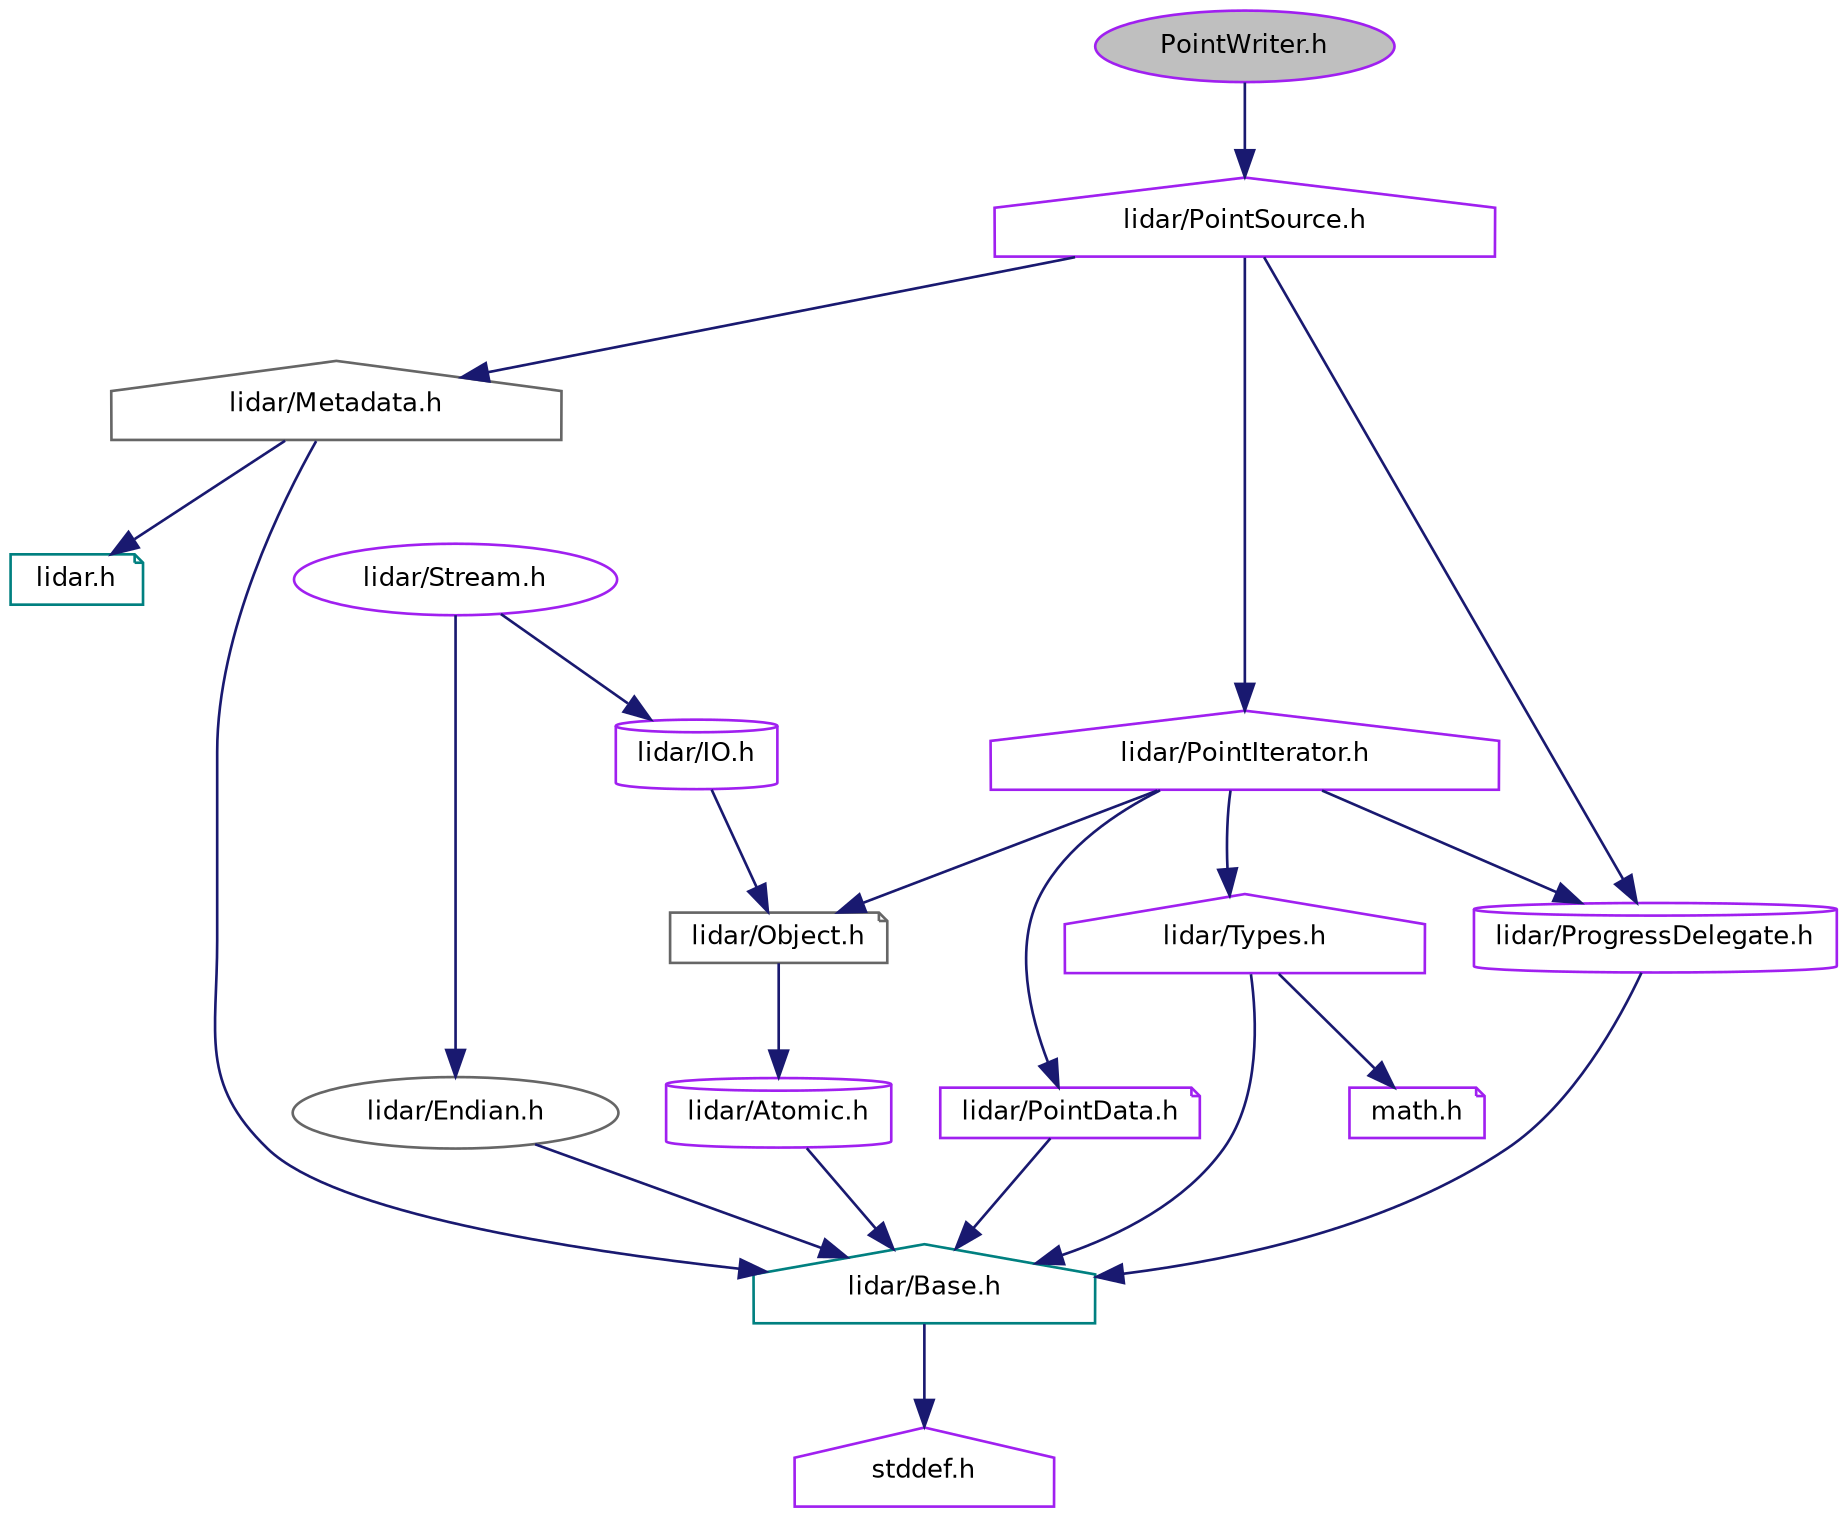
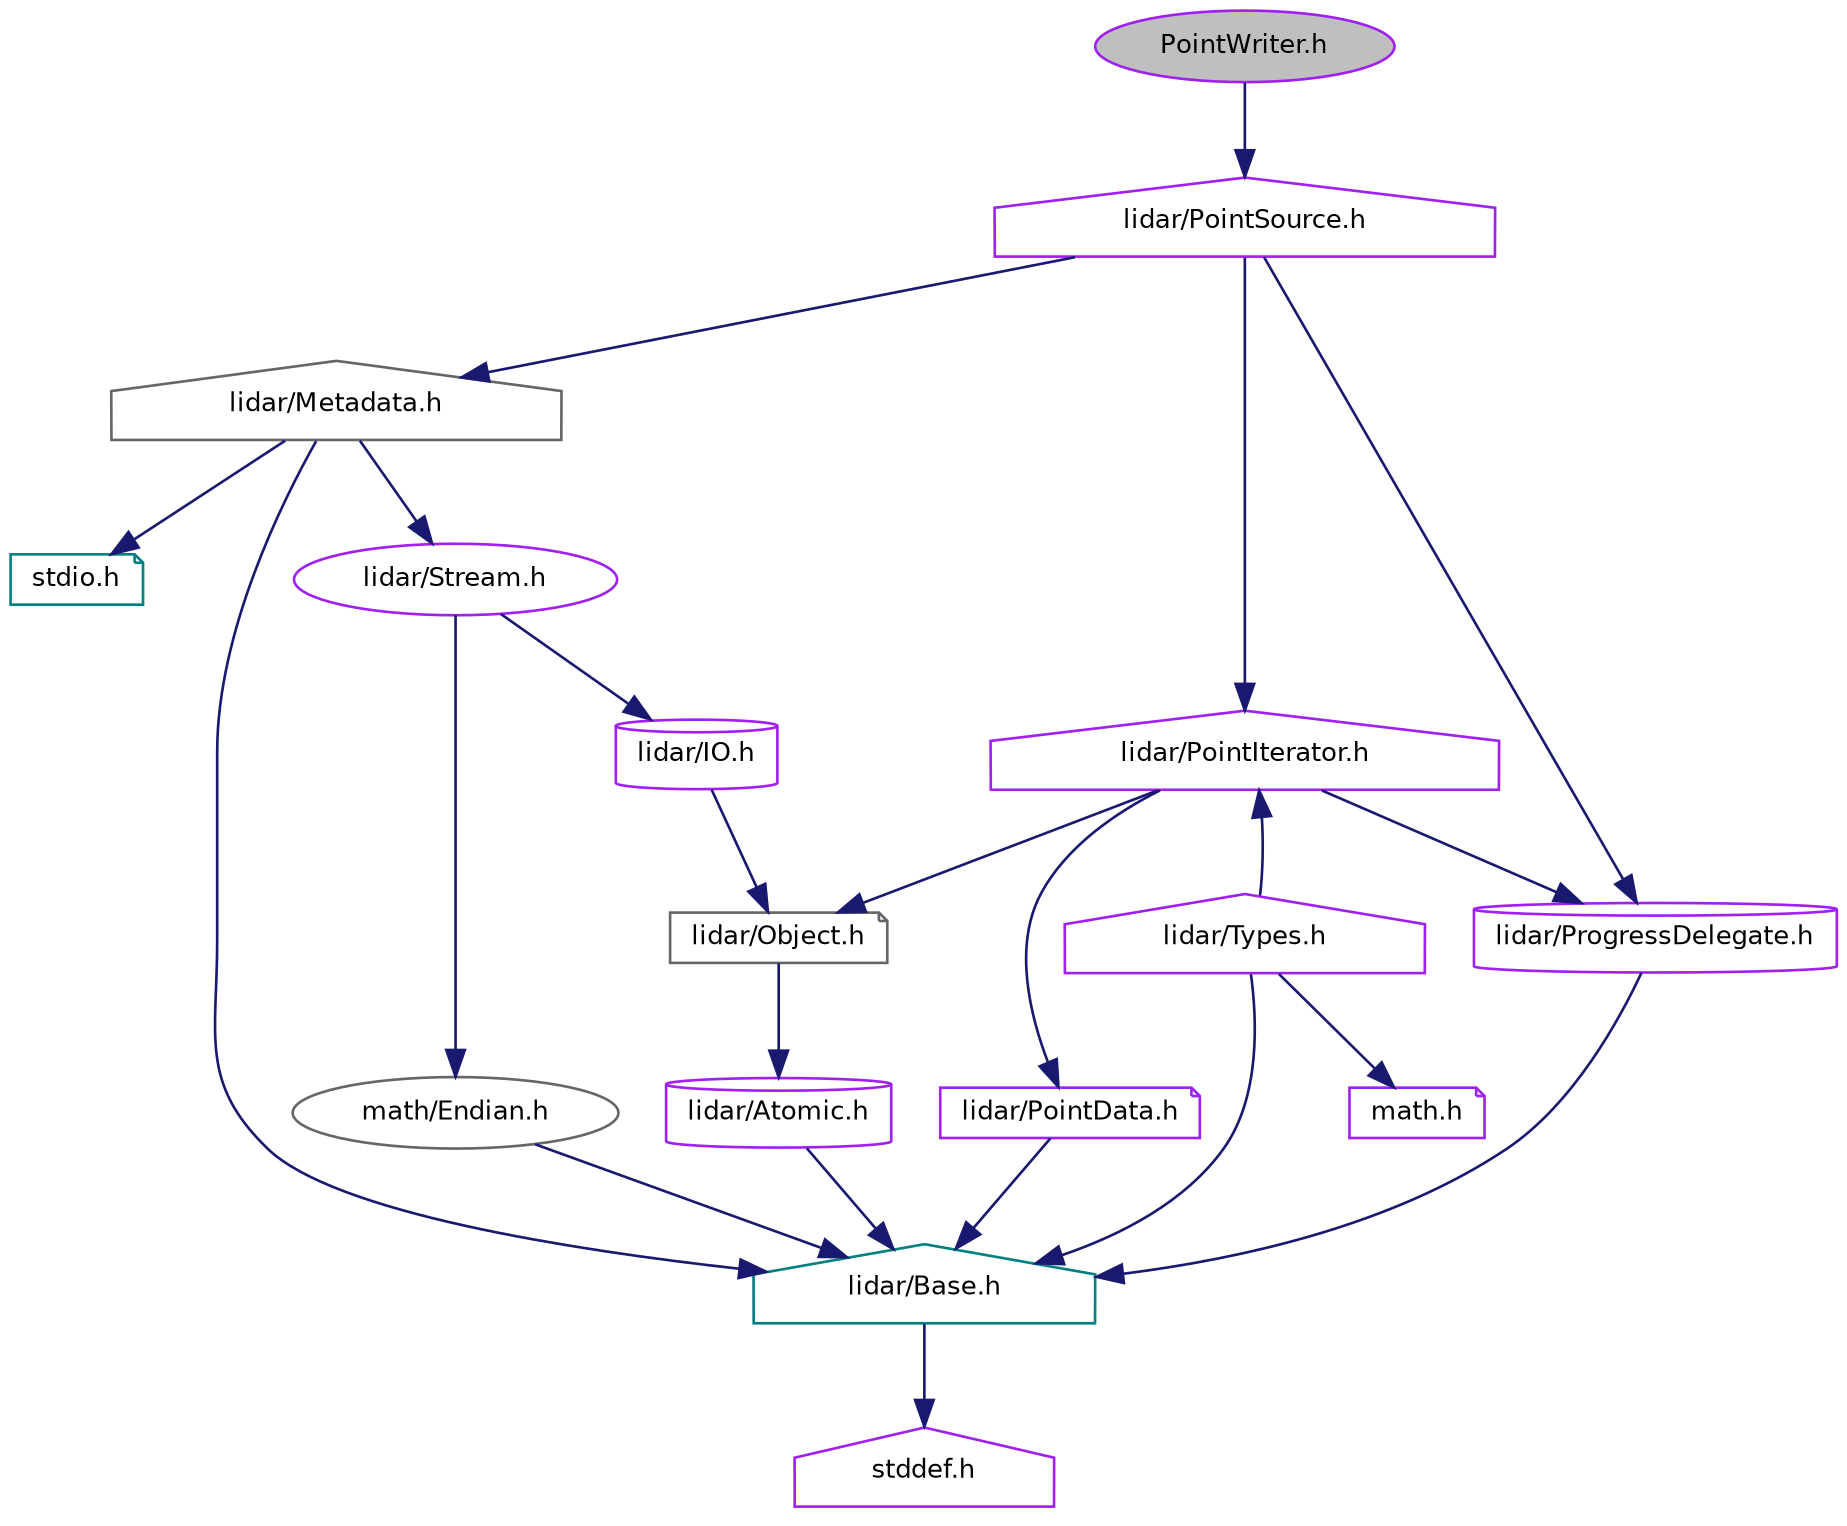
edge "lidar/Metadata.h" -> "lidar/Stream.h": added
node "lidar.h": label "lidar.h" -> "stdio.h"
edge "lidar/PointIterator.h" -> "lidar/Types.h": reversed
node "lidar/Endian.h": label "lidar/Endian.h" -> "math/Endian.h"
